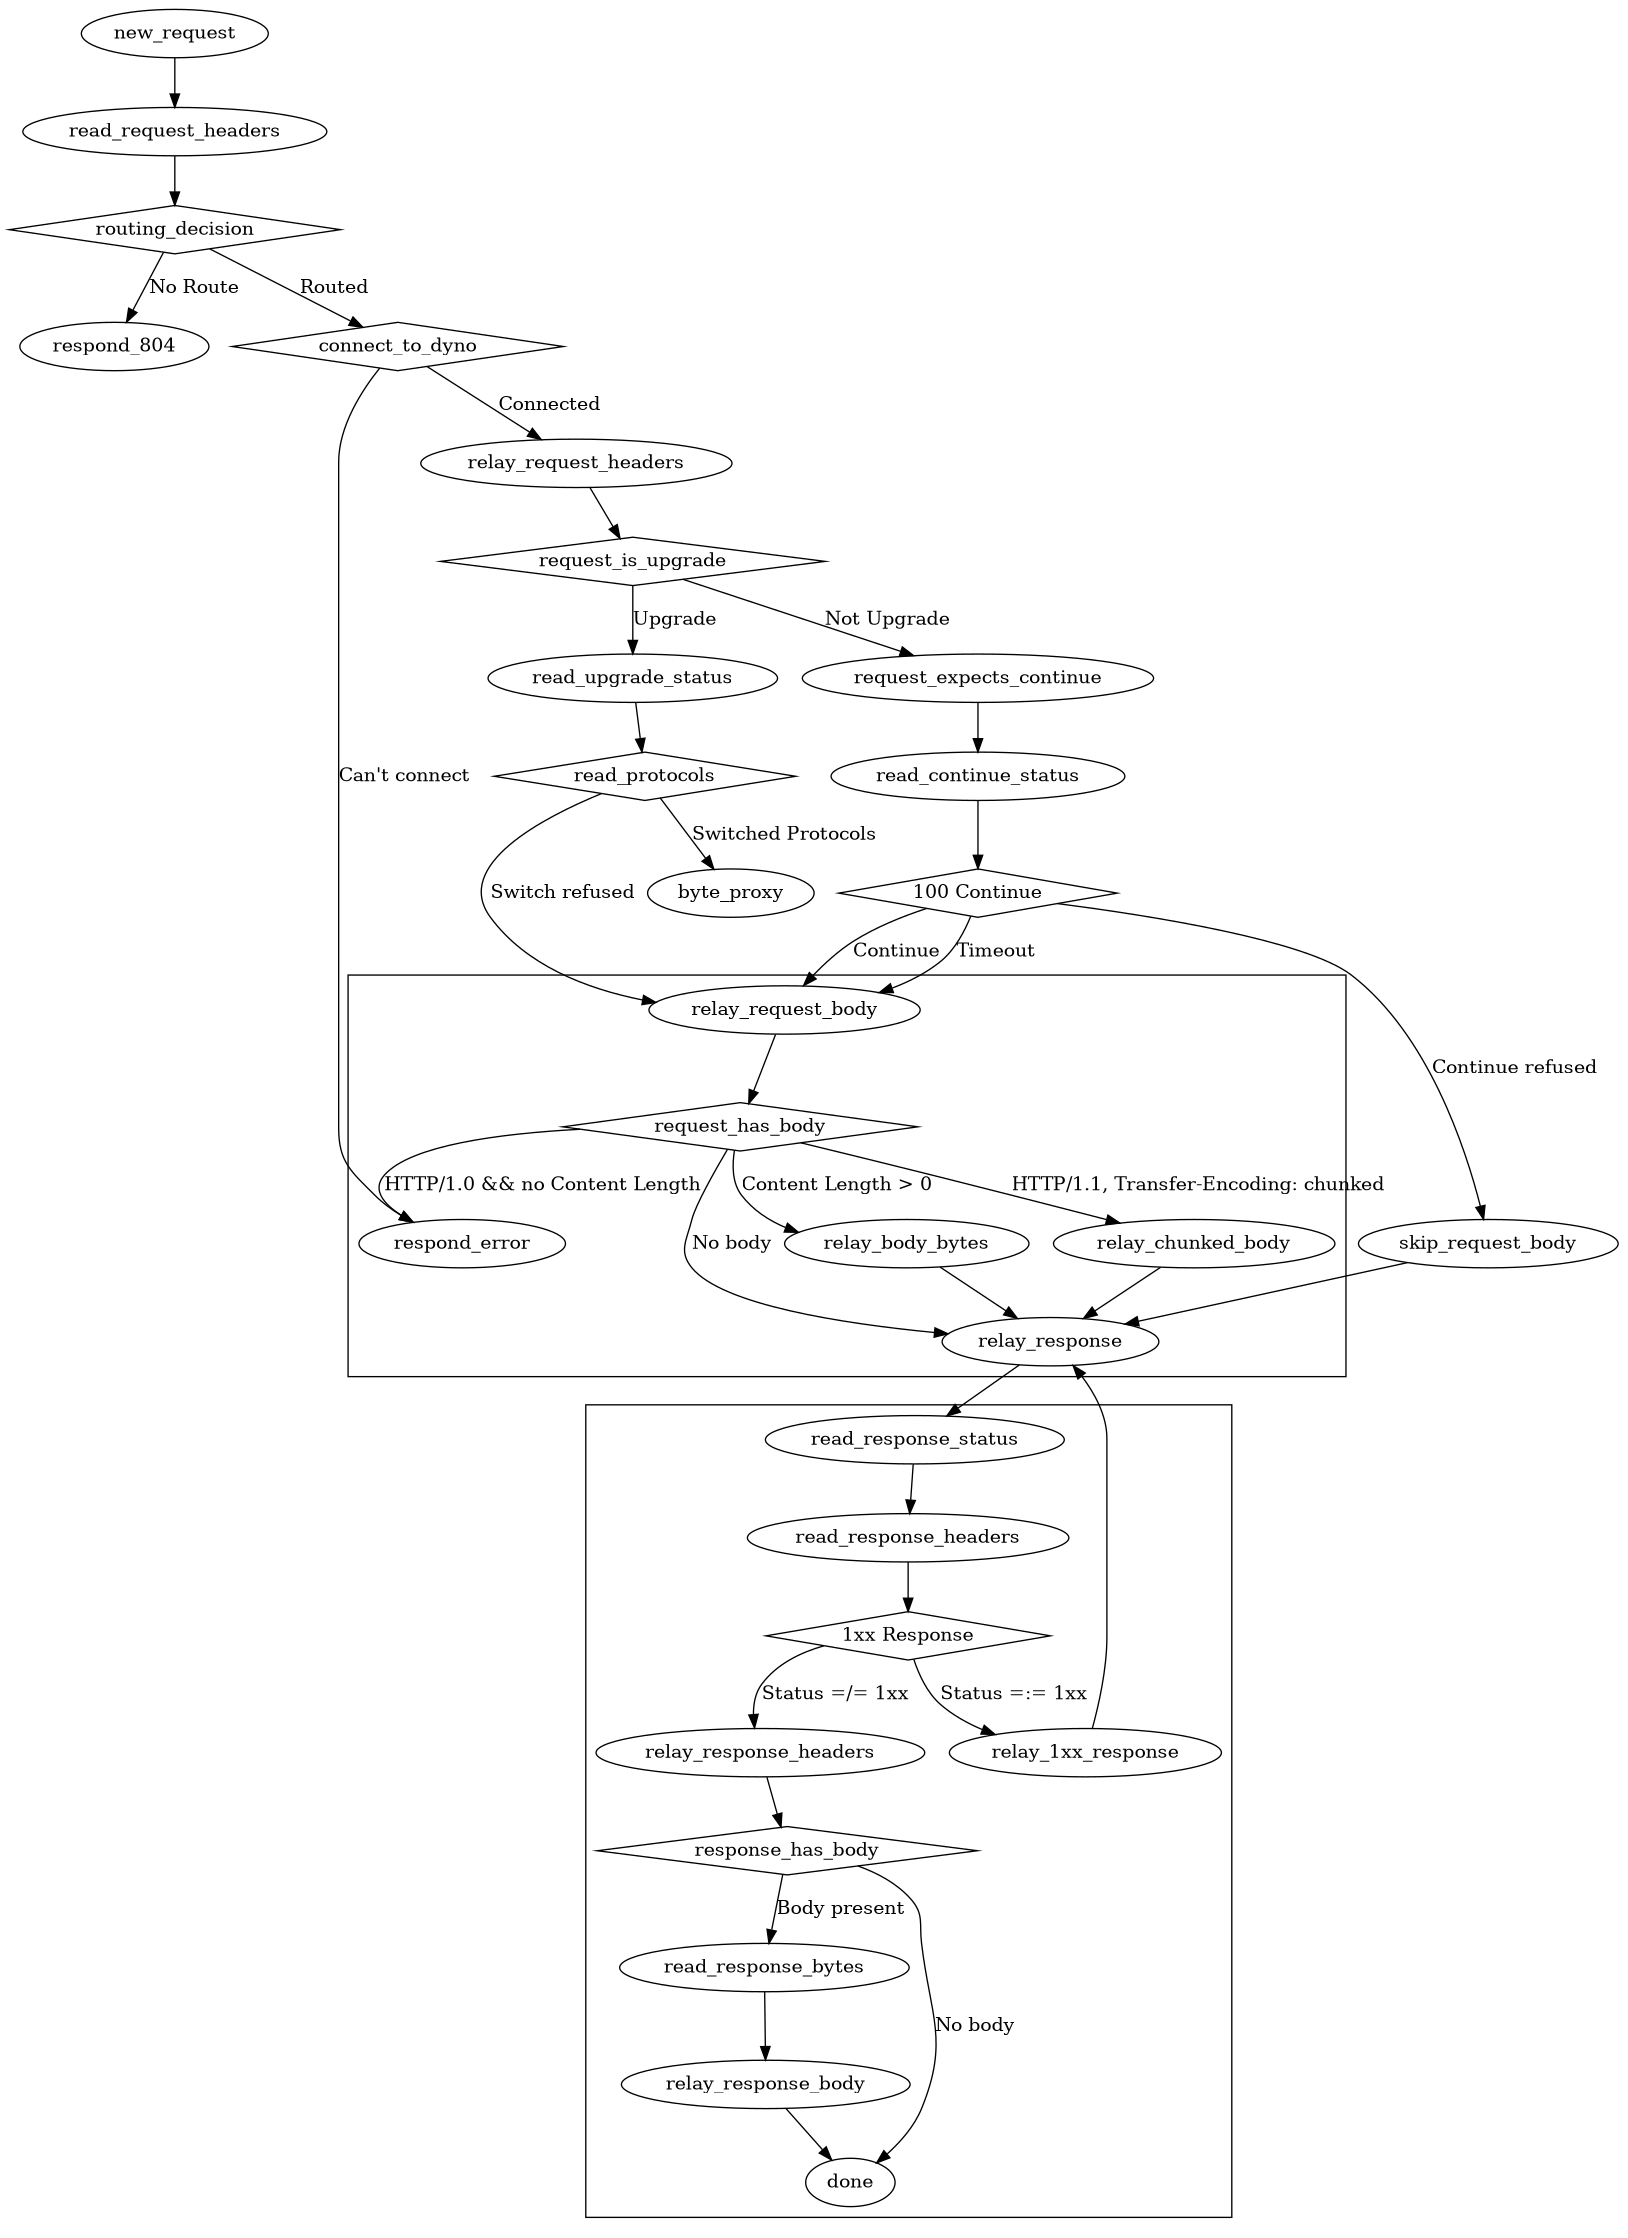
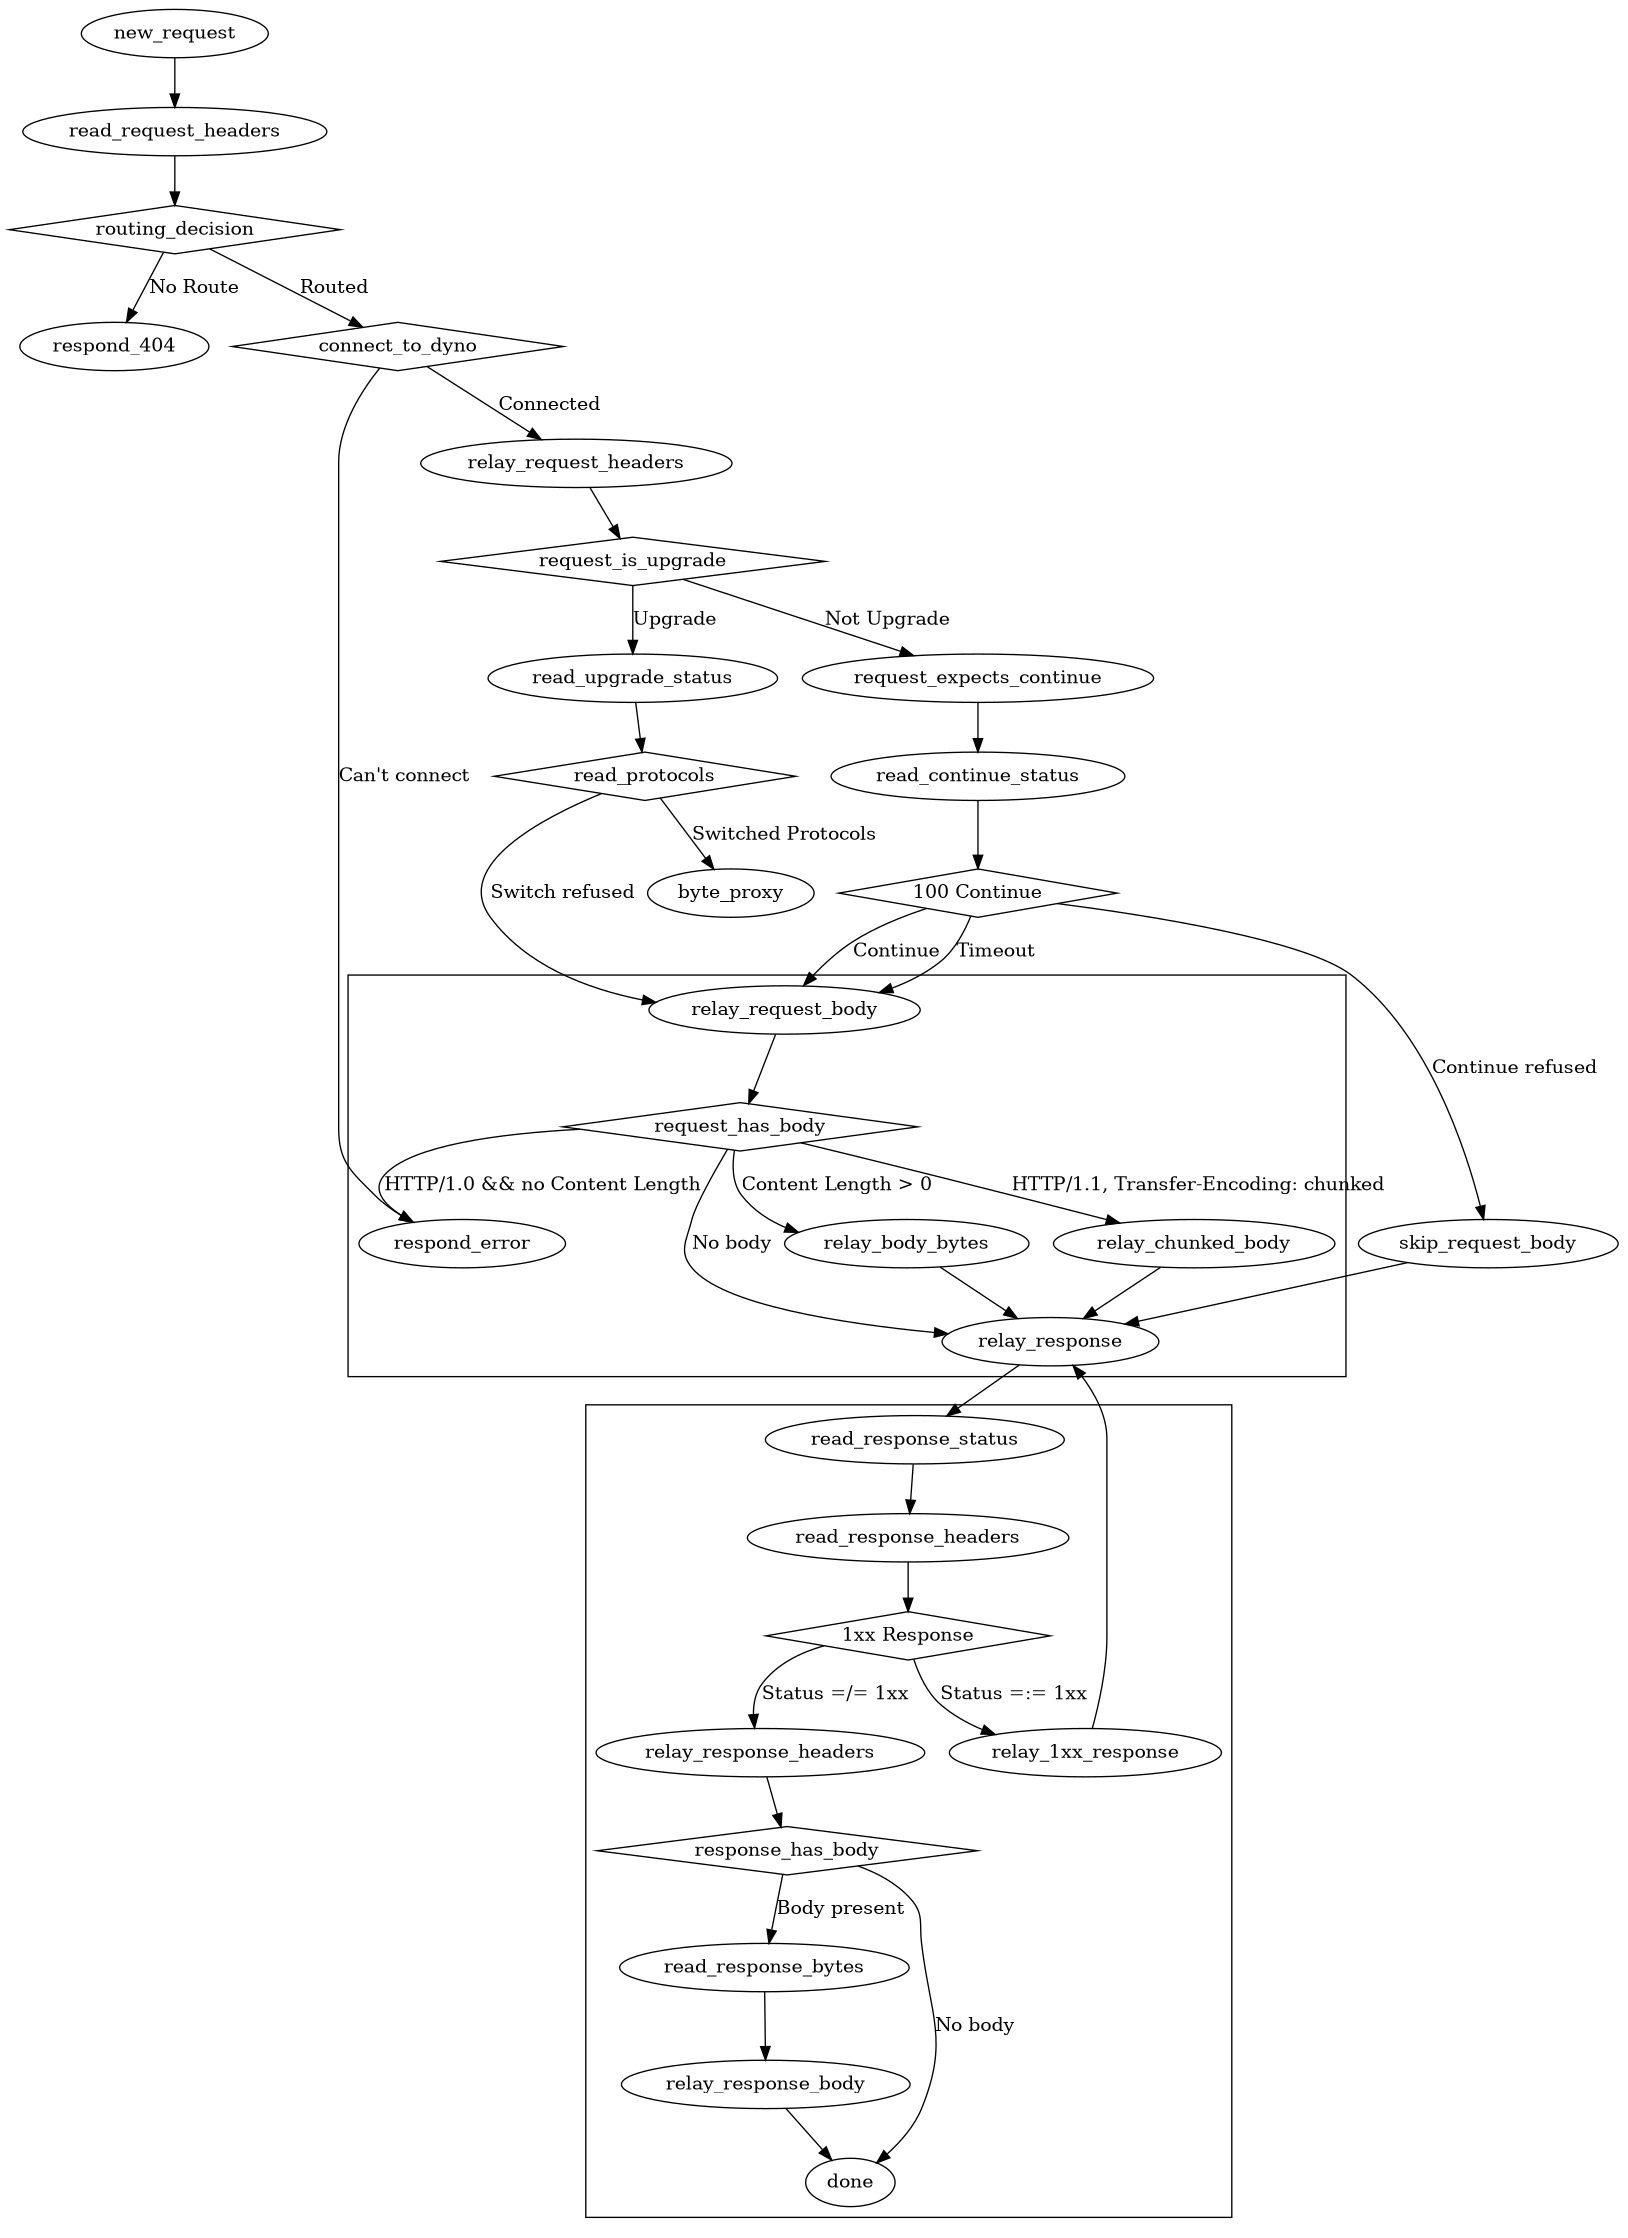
node "respond_804": label "respond_804" -> "respond_404"
